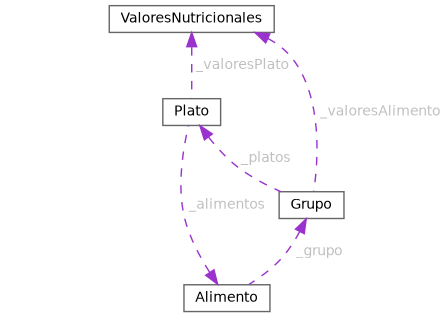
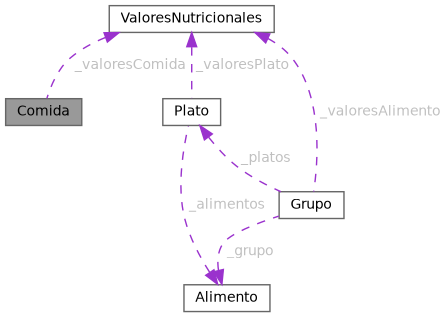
node "Comida": added
edge "Alimento" -> "Grupo": reversed
